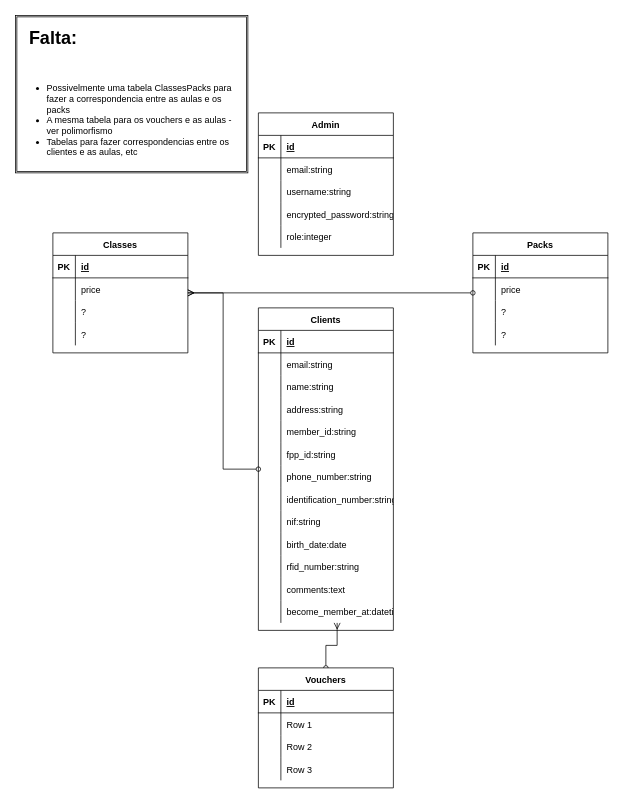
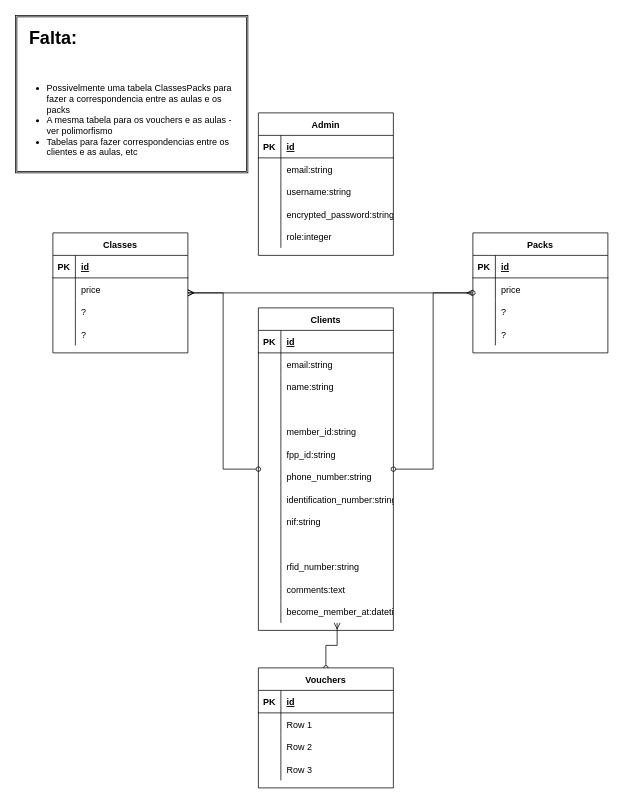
edge "Packs" -- "Clients": added
node "address:string": removed
node "birth_date:date": removed
